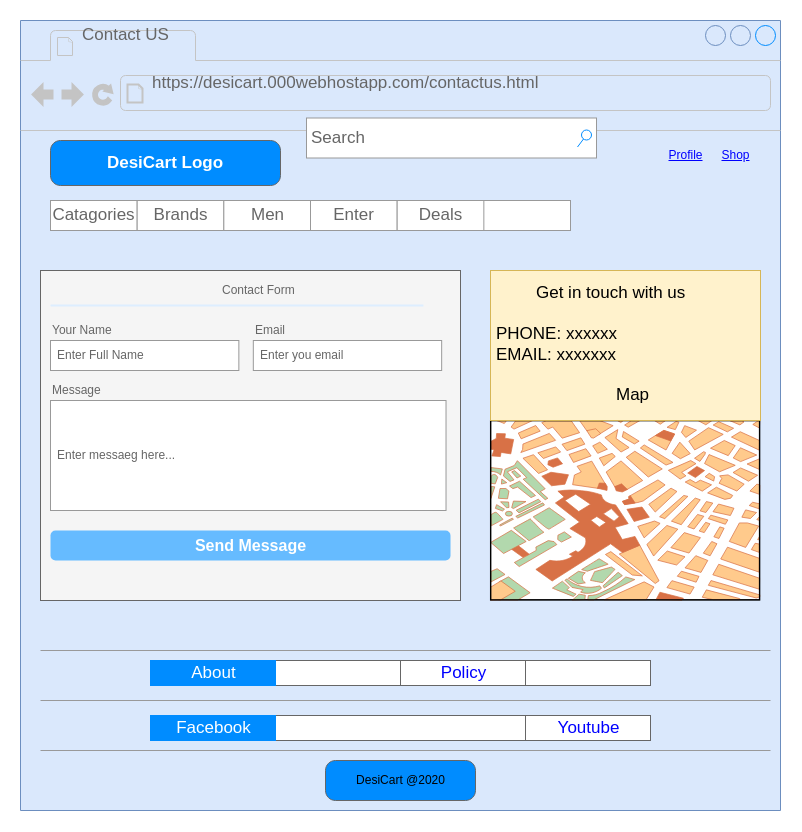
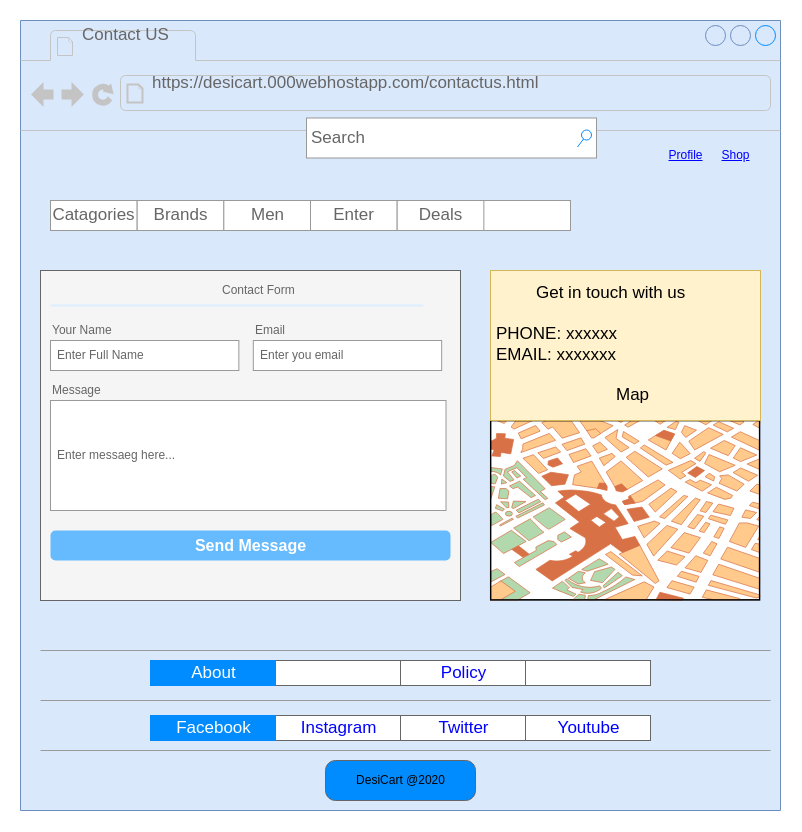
node "DesiCart Logo": removed
node "Instagram": added
node "Twitter": added
